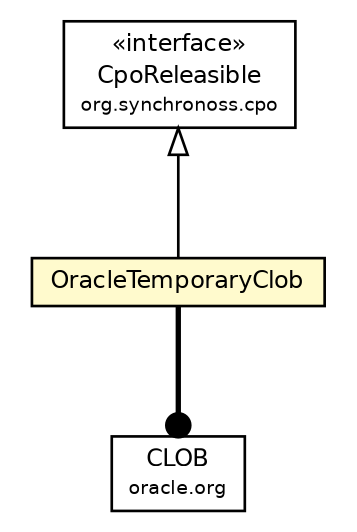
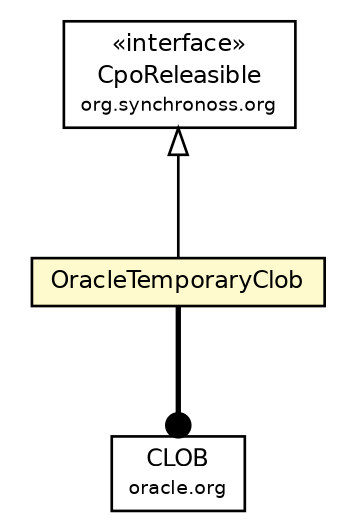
node "CpoReleasible": text "org.synchronoss.cpo" -> "org.synchronoss.org"
